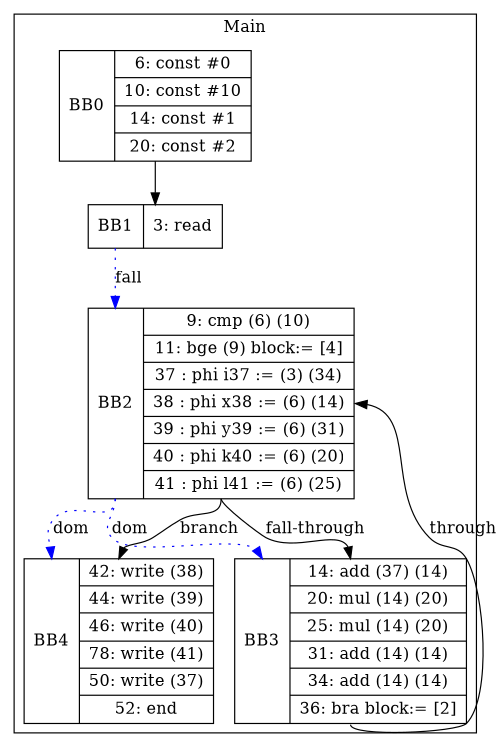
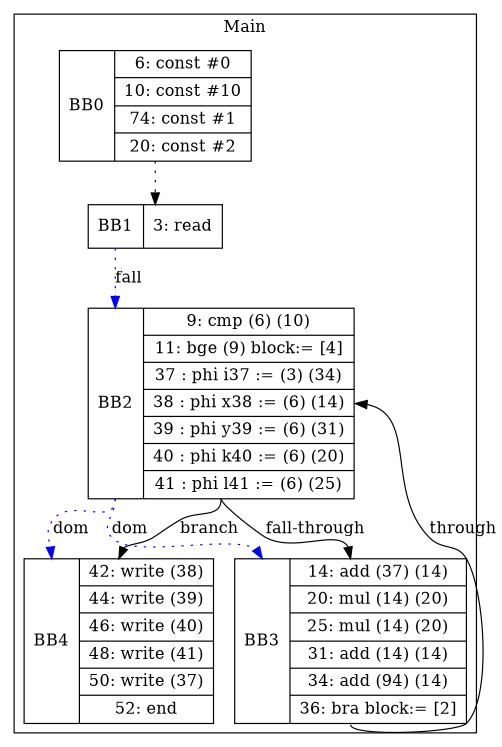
node "BB0": text "14: const #1" -> "74: const #1"
edge "BB0" -> "BB1": style solid -> dotted
node "BB4": text "78: write (41)" -> "48: write (41)"
node "BB3": text "34: add (14) (14)" -> "34: add (94) (14)"
